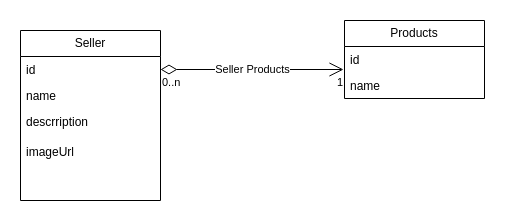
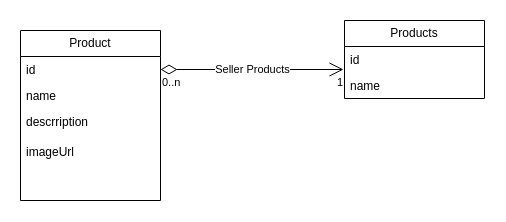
node "Seller": label "Seller" -> "Product"
